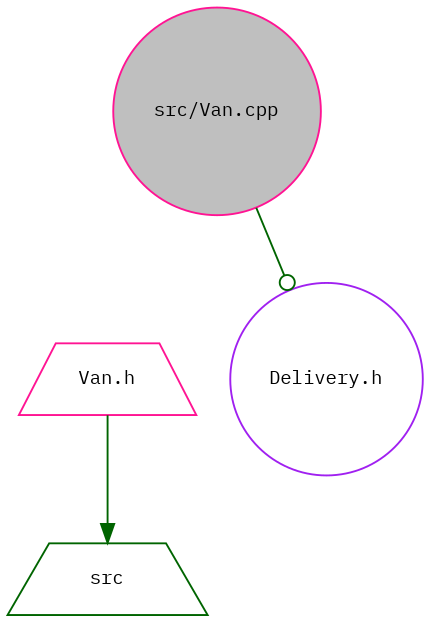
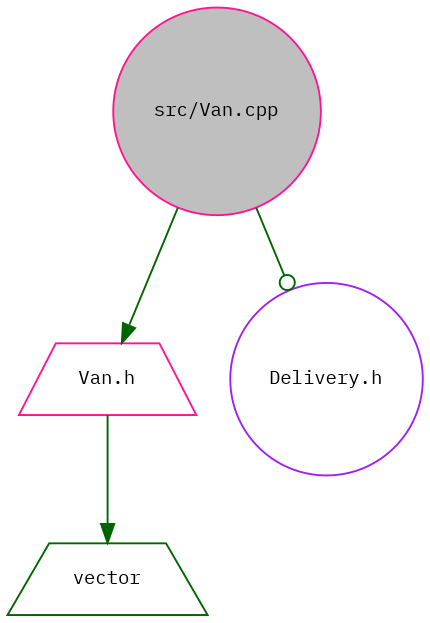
edge "src/Van.cpp" -> "Van.h": added
node "src": label "src" -> "vector"
